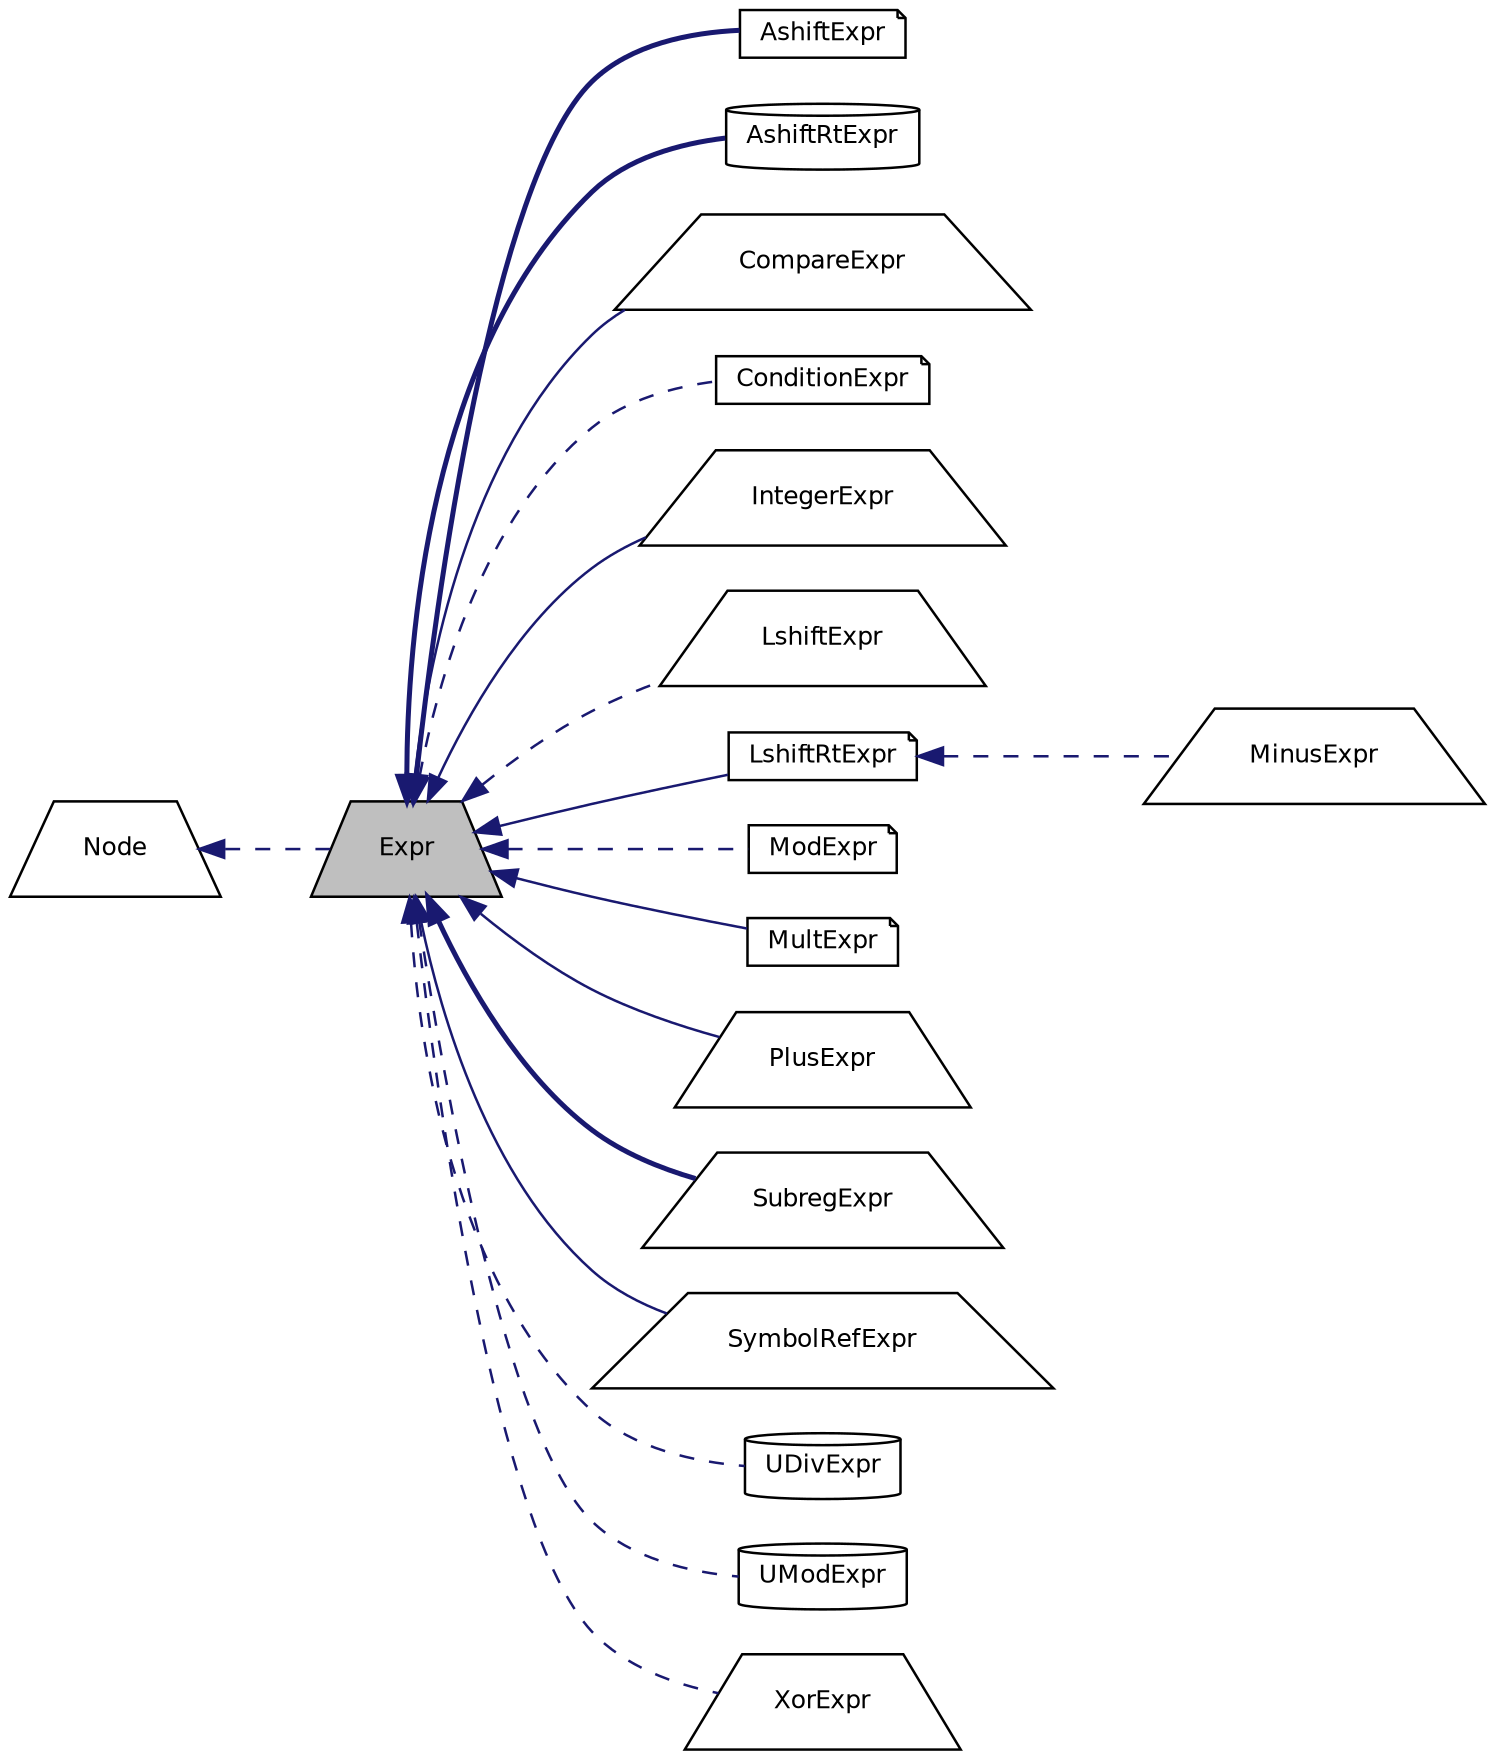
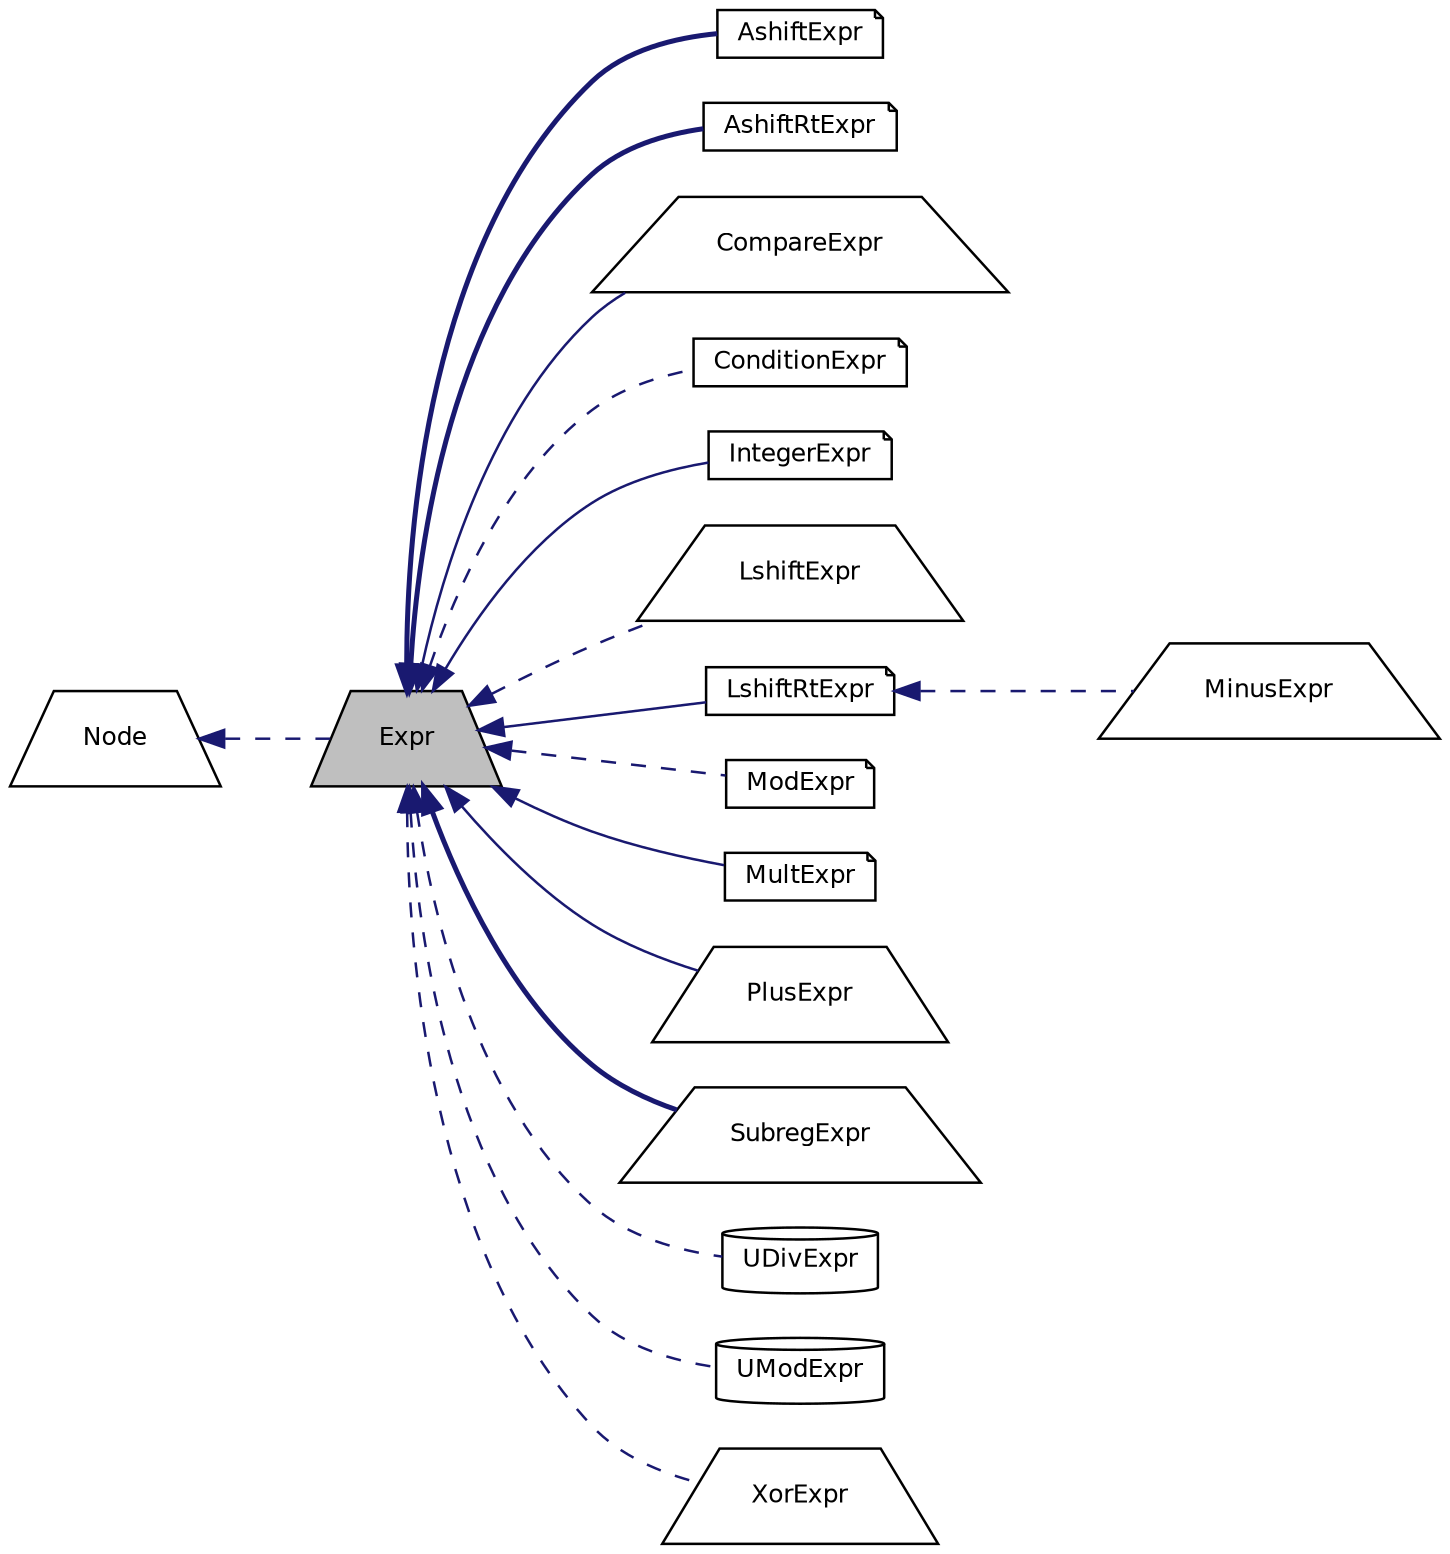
node "AshiftRtExpr": shape cylinder -> note
node "IntegerExpr": shape trapezium -> note
node "SymbolRefExpr": removed
